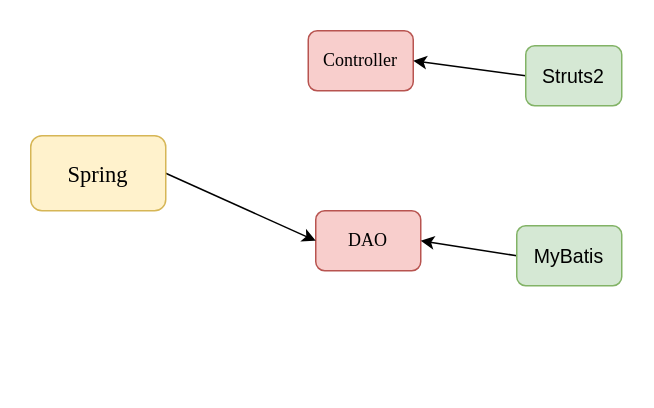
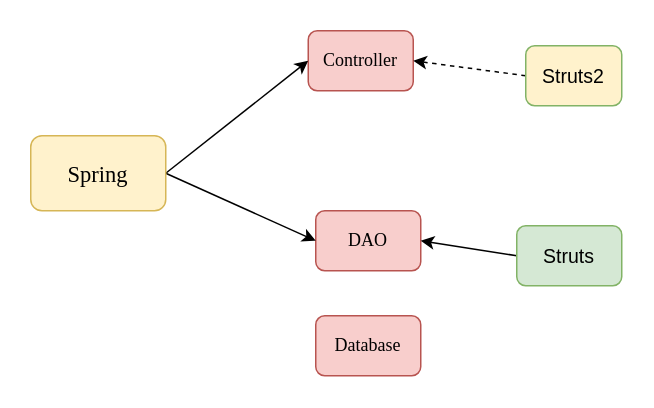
edge "Struts2" -> "Controller": style solid -> dashed
node "Struts2": fillcolor #d5e8d4 -> #fff2cc
edge "Spring" -> "Controller": added
node "MyBatis": label "MyBatis" -> "Struts"
node "Database": added
